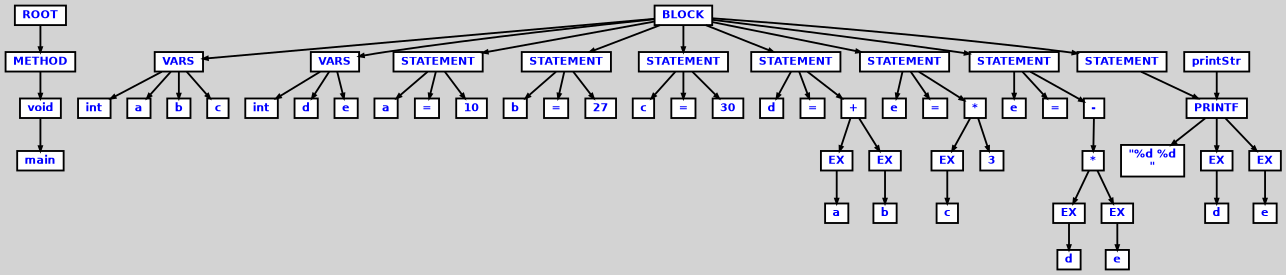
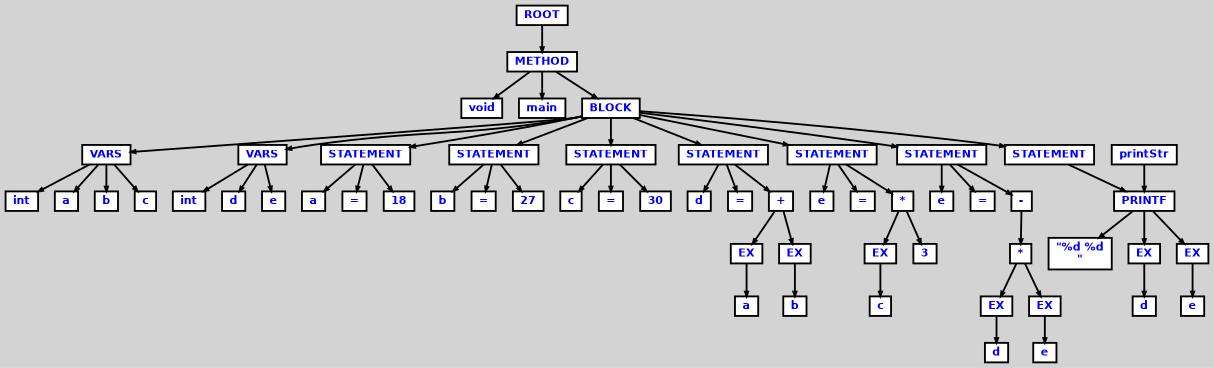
edge "METHOD" -> "BLOCK": added
node "10": label "10" -> "18"
edge "void" -> "main": now "METHOD" -> "main"
